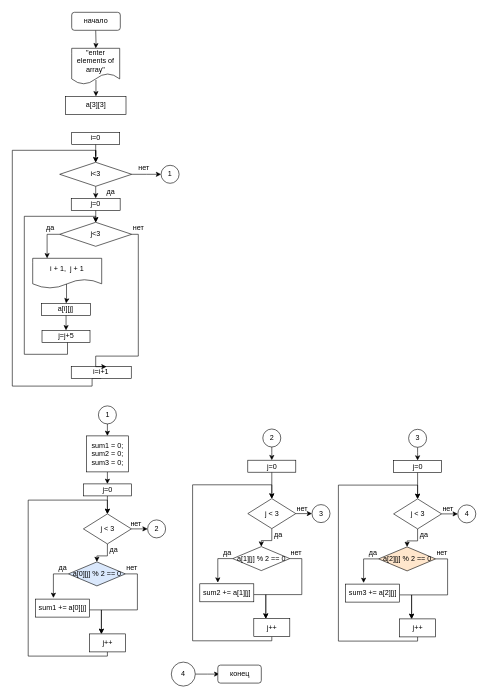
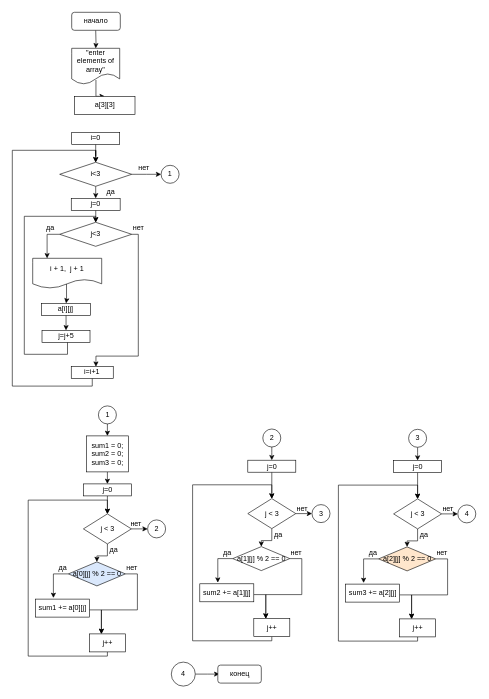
node "a[3][3]": moved (96, 105) -> (105, 105)
node "i=i+1": size 60x12 -> 42x12
